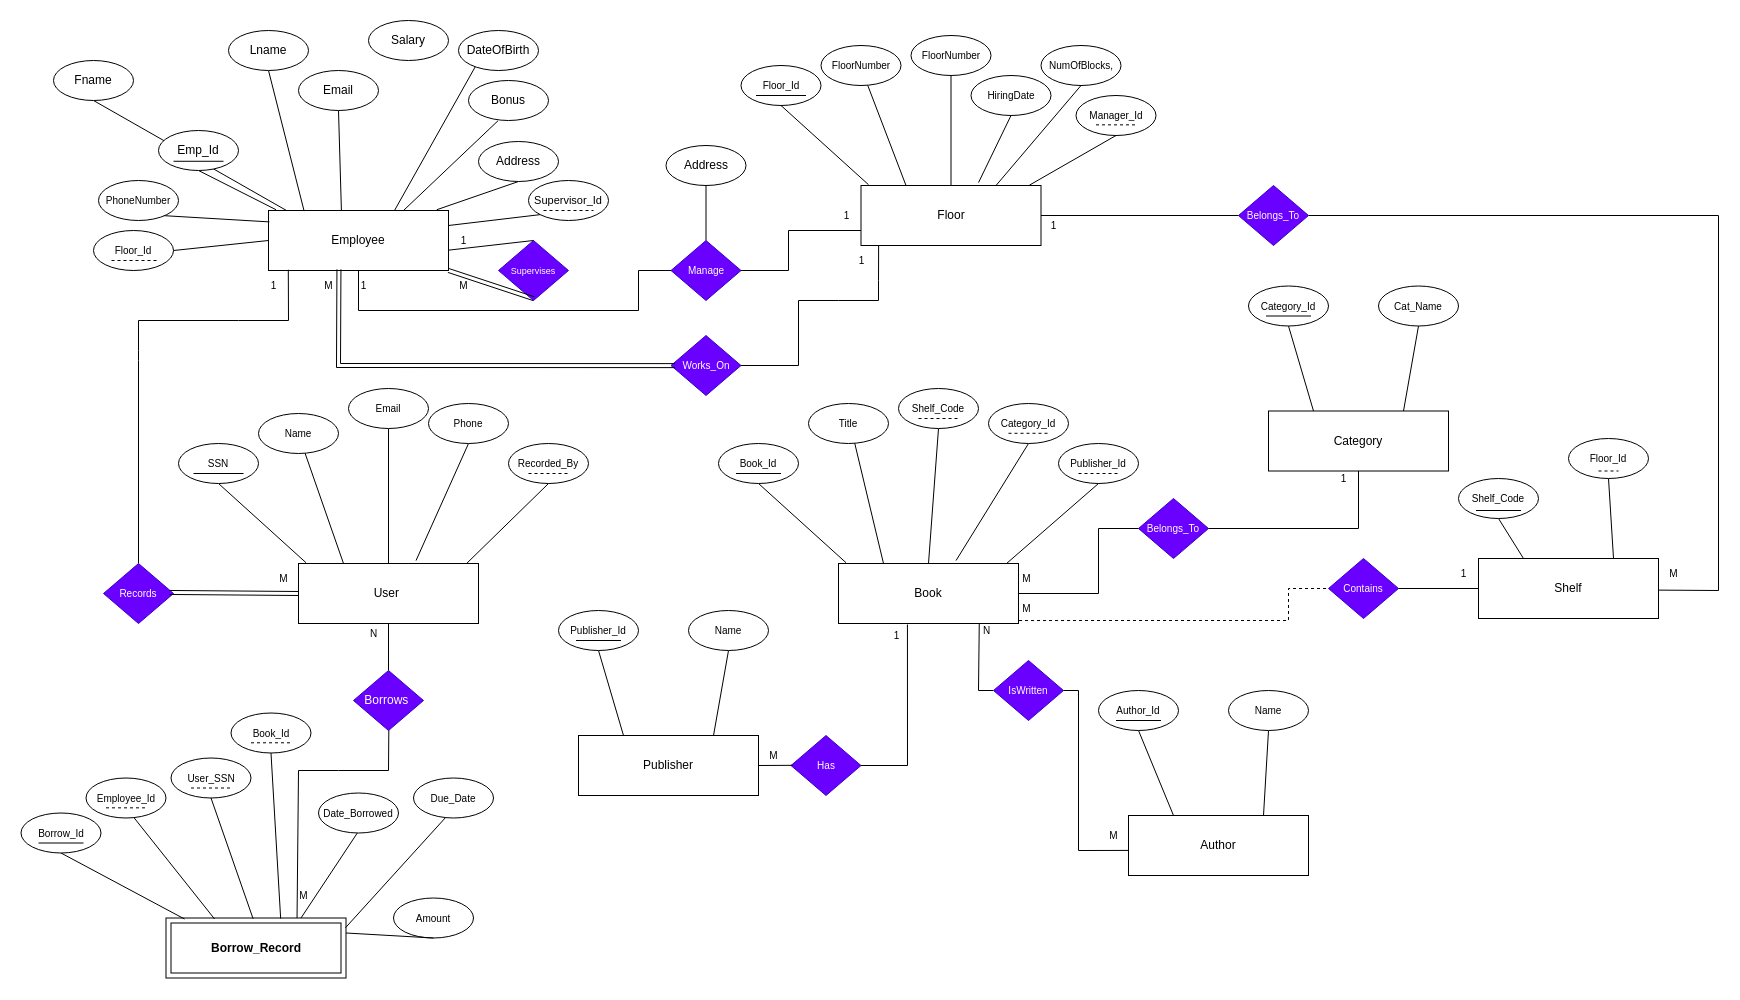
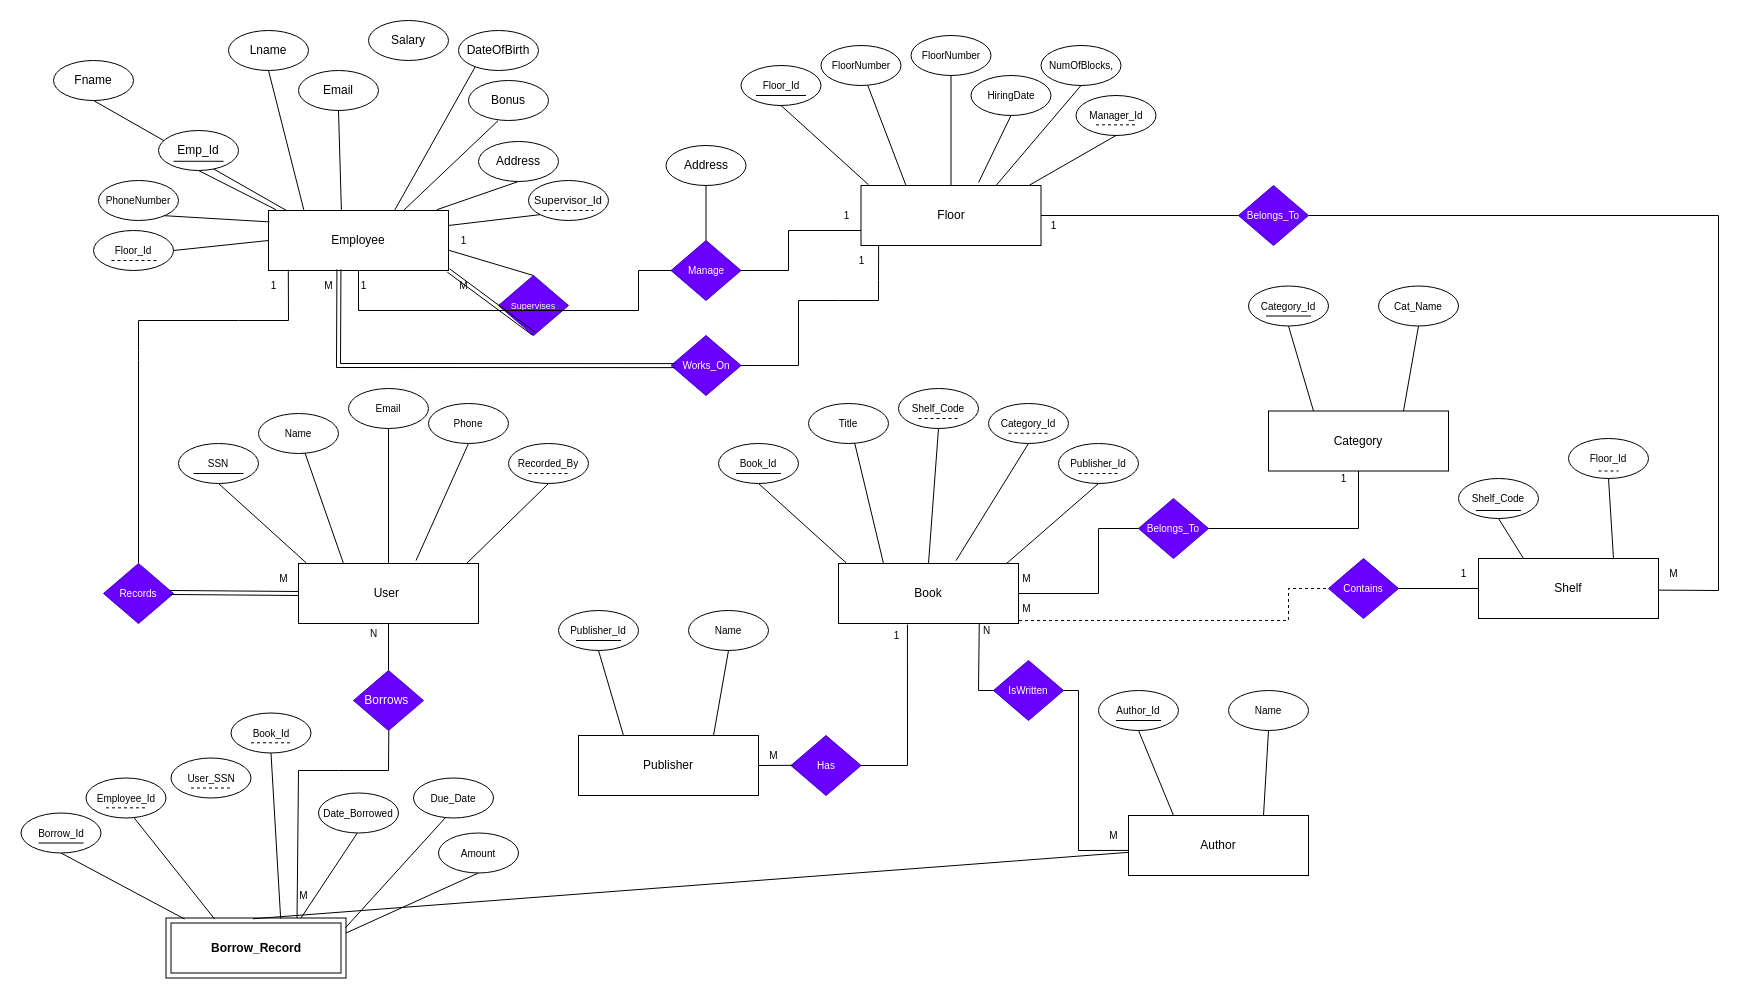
node "Supervises": moved (534, 271) -> (534, 306)
edge "User_SSN" -- "Borrow_Record": now "Author" -- "Borrow_Record"
node "Amount": moved (434, 918) -> (479, 853)
